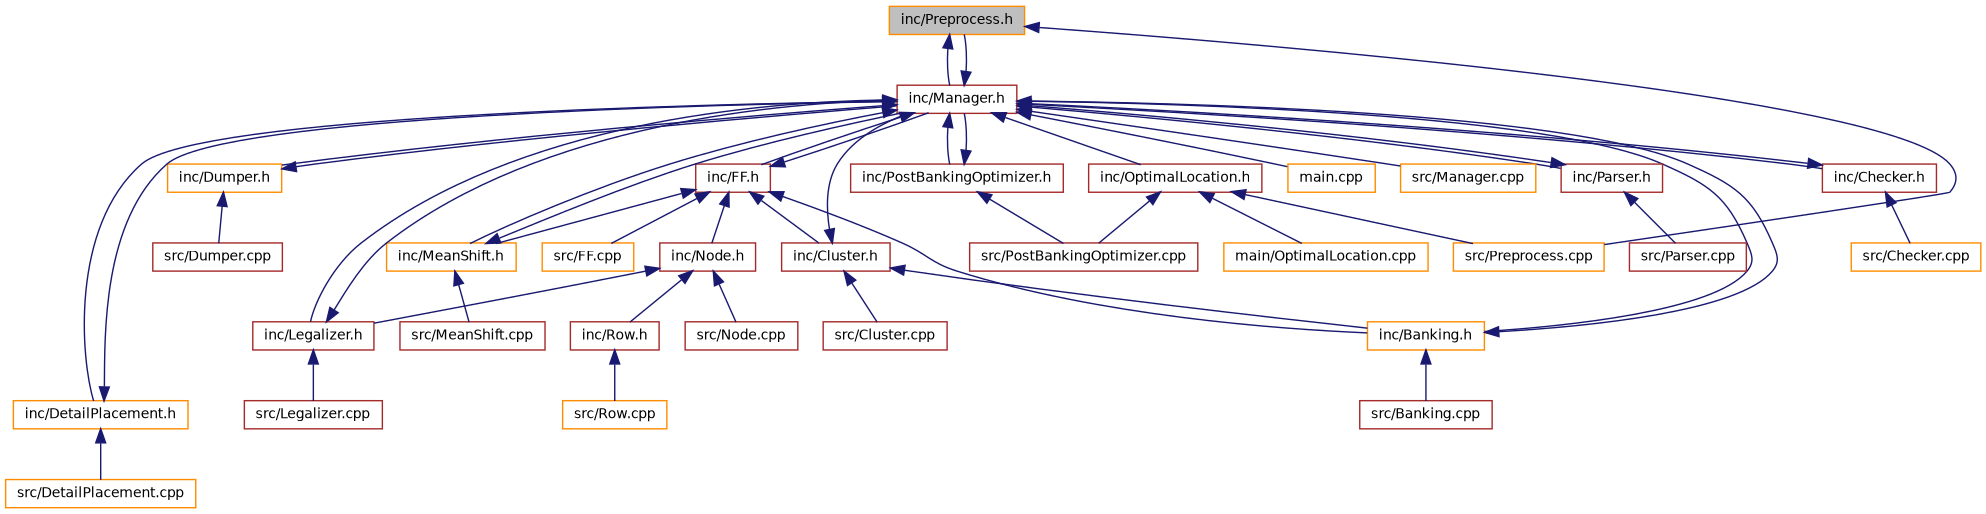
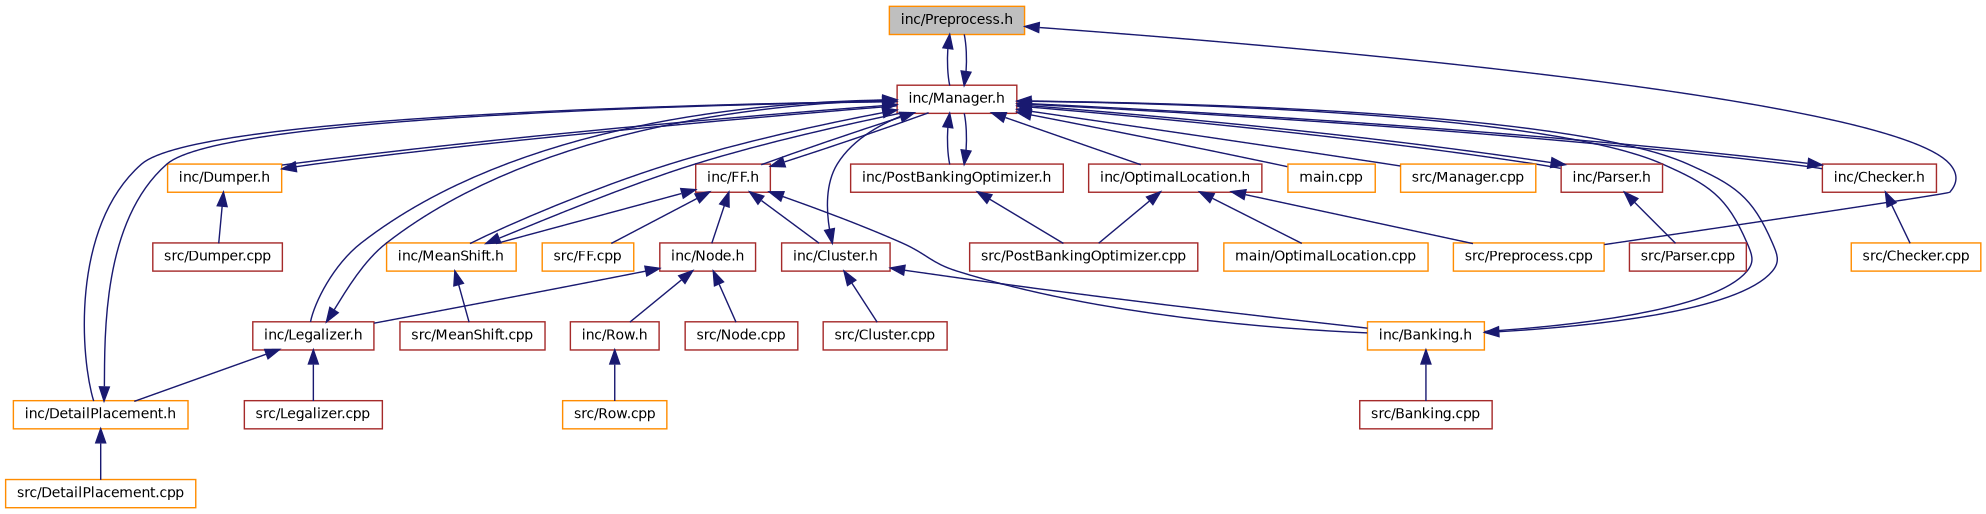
edge "inc/DetailPlacement.h" -> "inc/Legalizer.h": added
